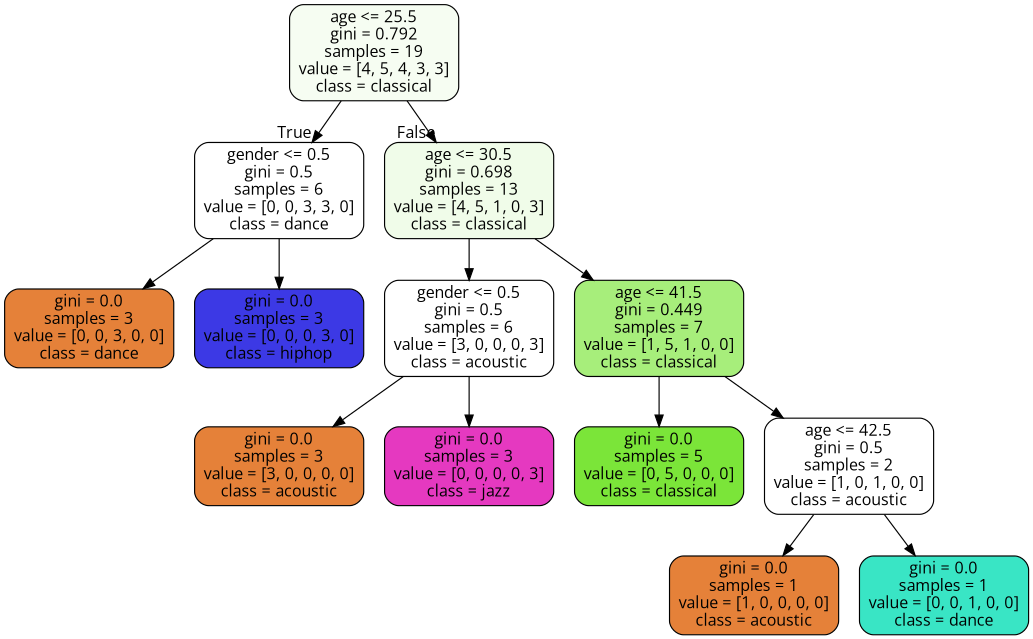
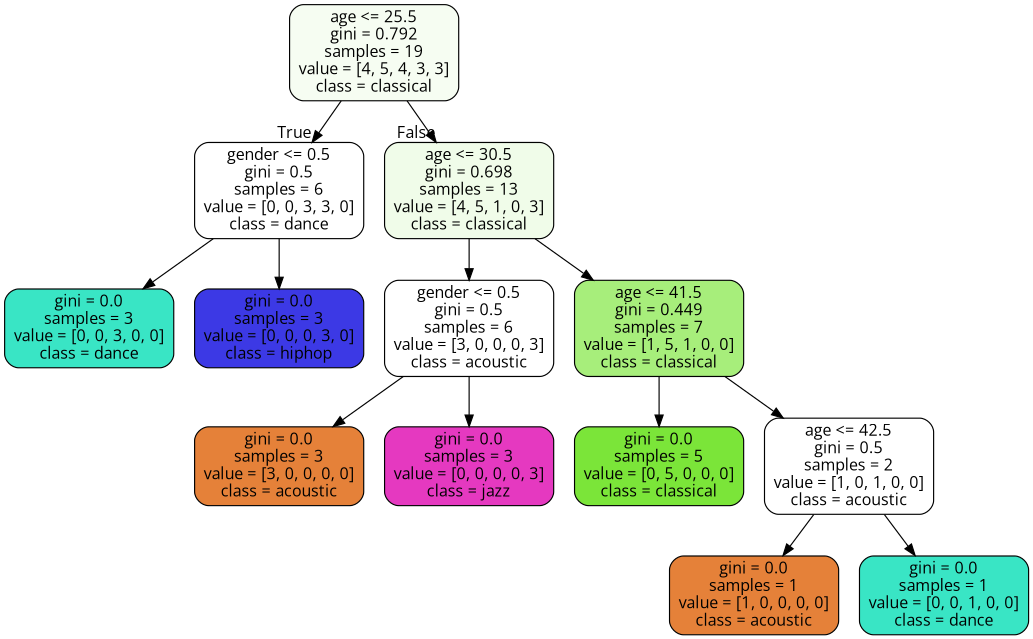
node "gini = 0.0 samples = 3 value = [0, 0, 3, 0, 0] class = dance": fillcolor #e58139 -> #39e5c5
